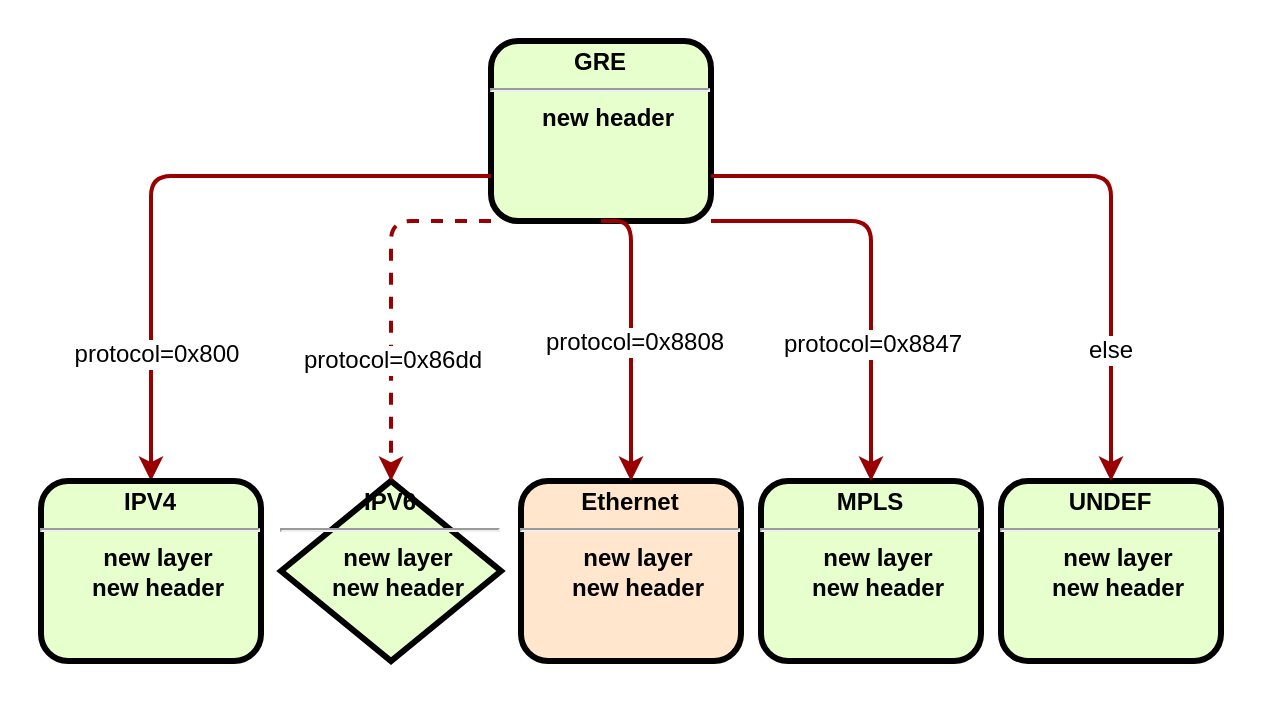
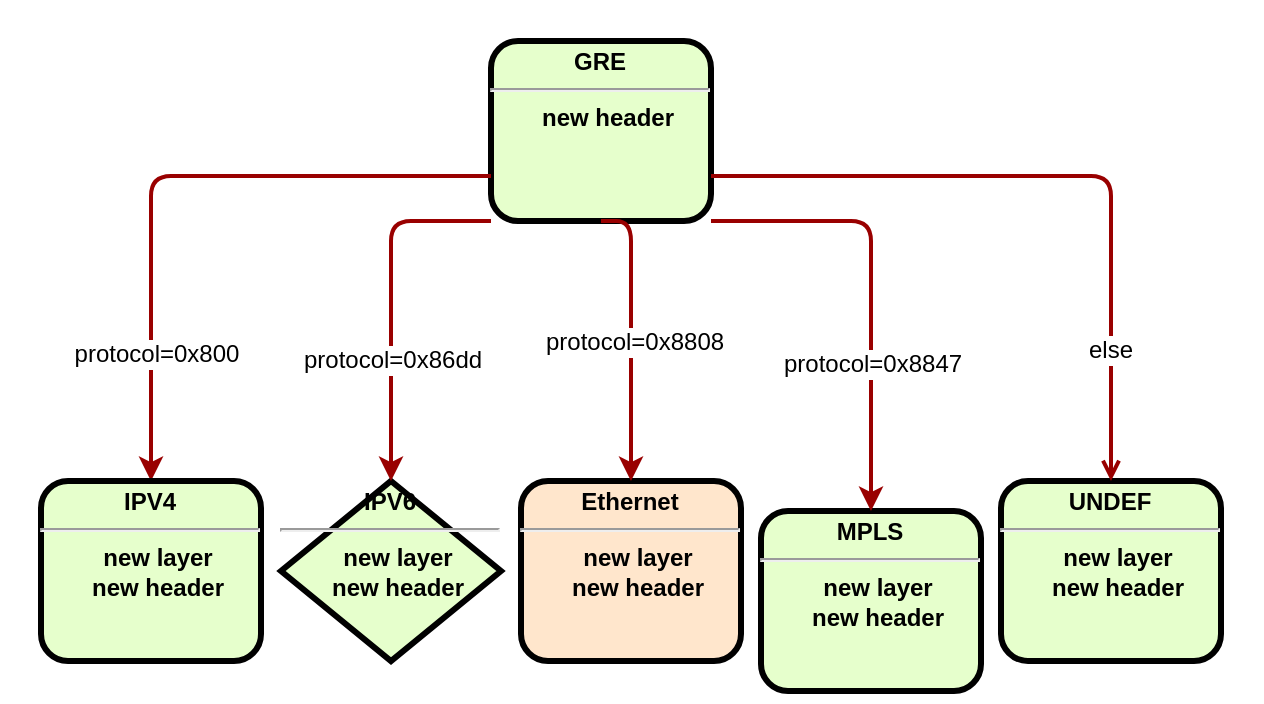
edge "GRE new header" -> "IPV6 new layer new header": style dashed -> solid
edge "GRE new header" -> "UNDEF new layer new header": arrowhead classic -> open
node "MPLS new layer new header": moved (871, 571) -> (871, 601)
